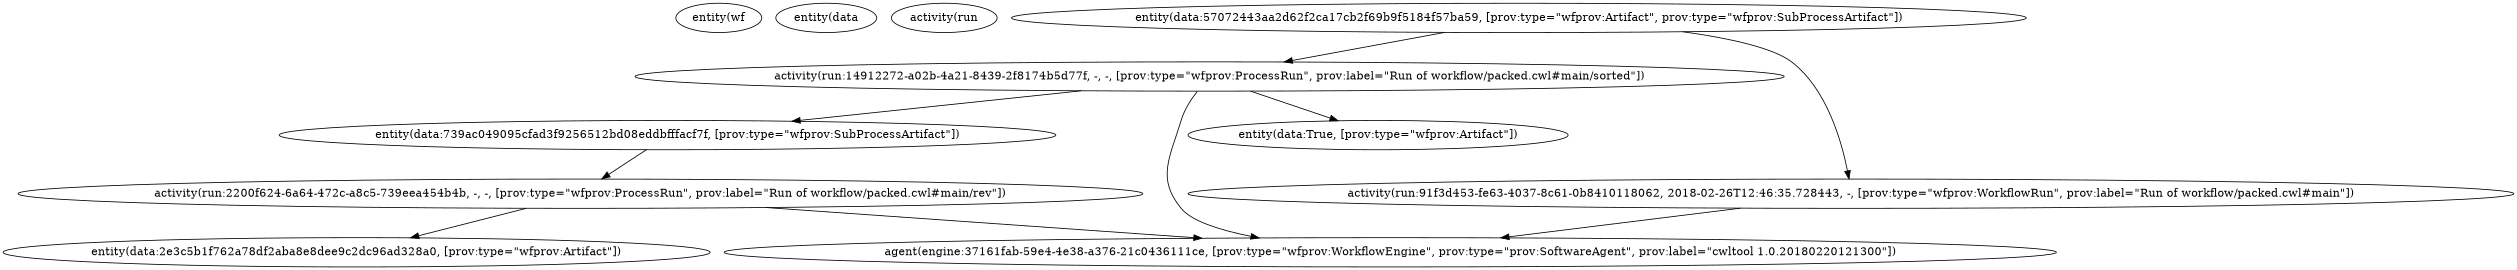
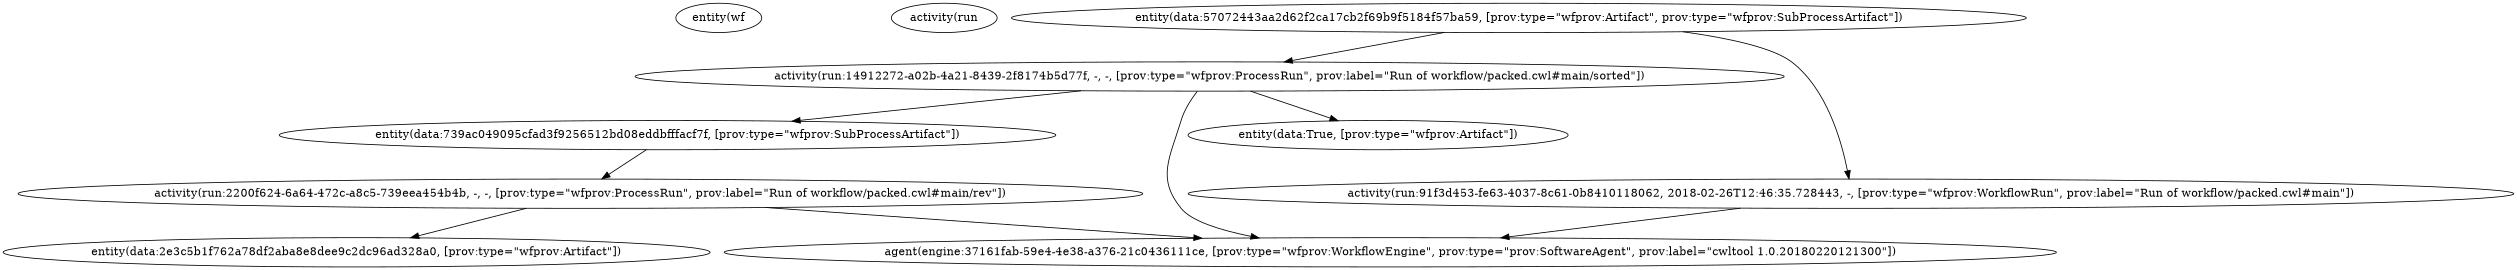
node "entity(data": removed
